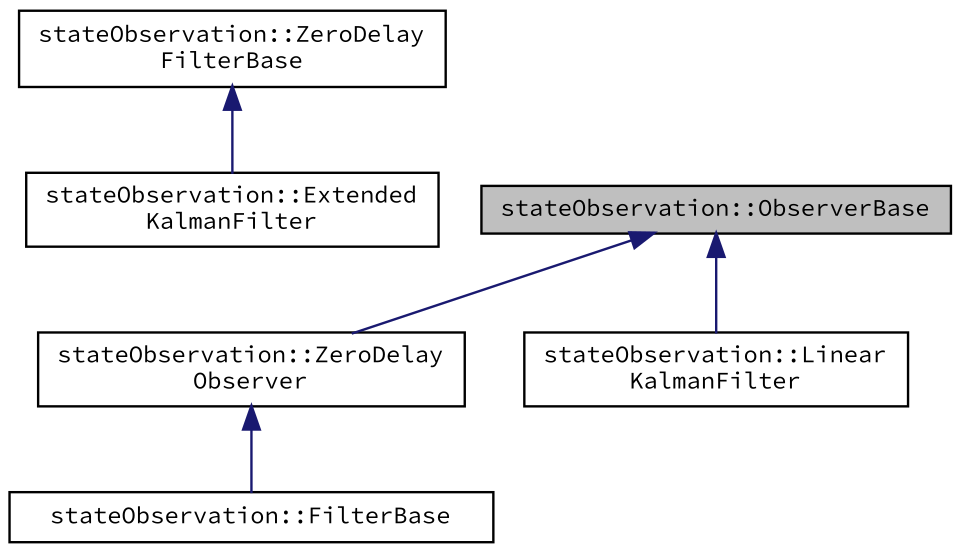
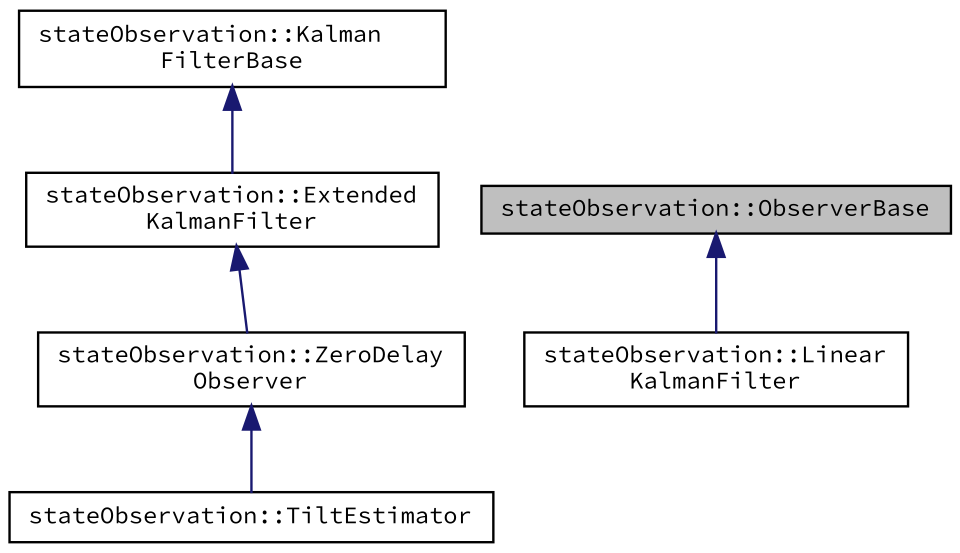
node "stateObservation::ZeroDelay FilterBase": label "stateObservation::ZeroDelay FilterBase" -> "stateObservation::Kalman FilterBase"
edge "stateObservation::ZeroDelay Observer" -> "stateObservation::ObserverBase": now "stateObservation::ZeroDelay Observer" -> "stateObservation::Extended KalmanFilter"
node "stateObservation::FilterBase": label "stateObservation::FilterBase" -> "stateObservation::TiltEstimator"
